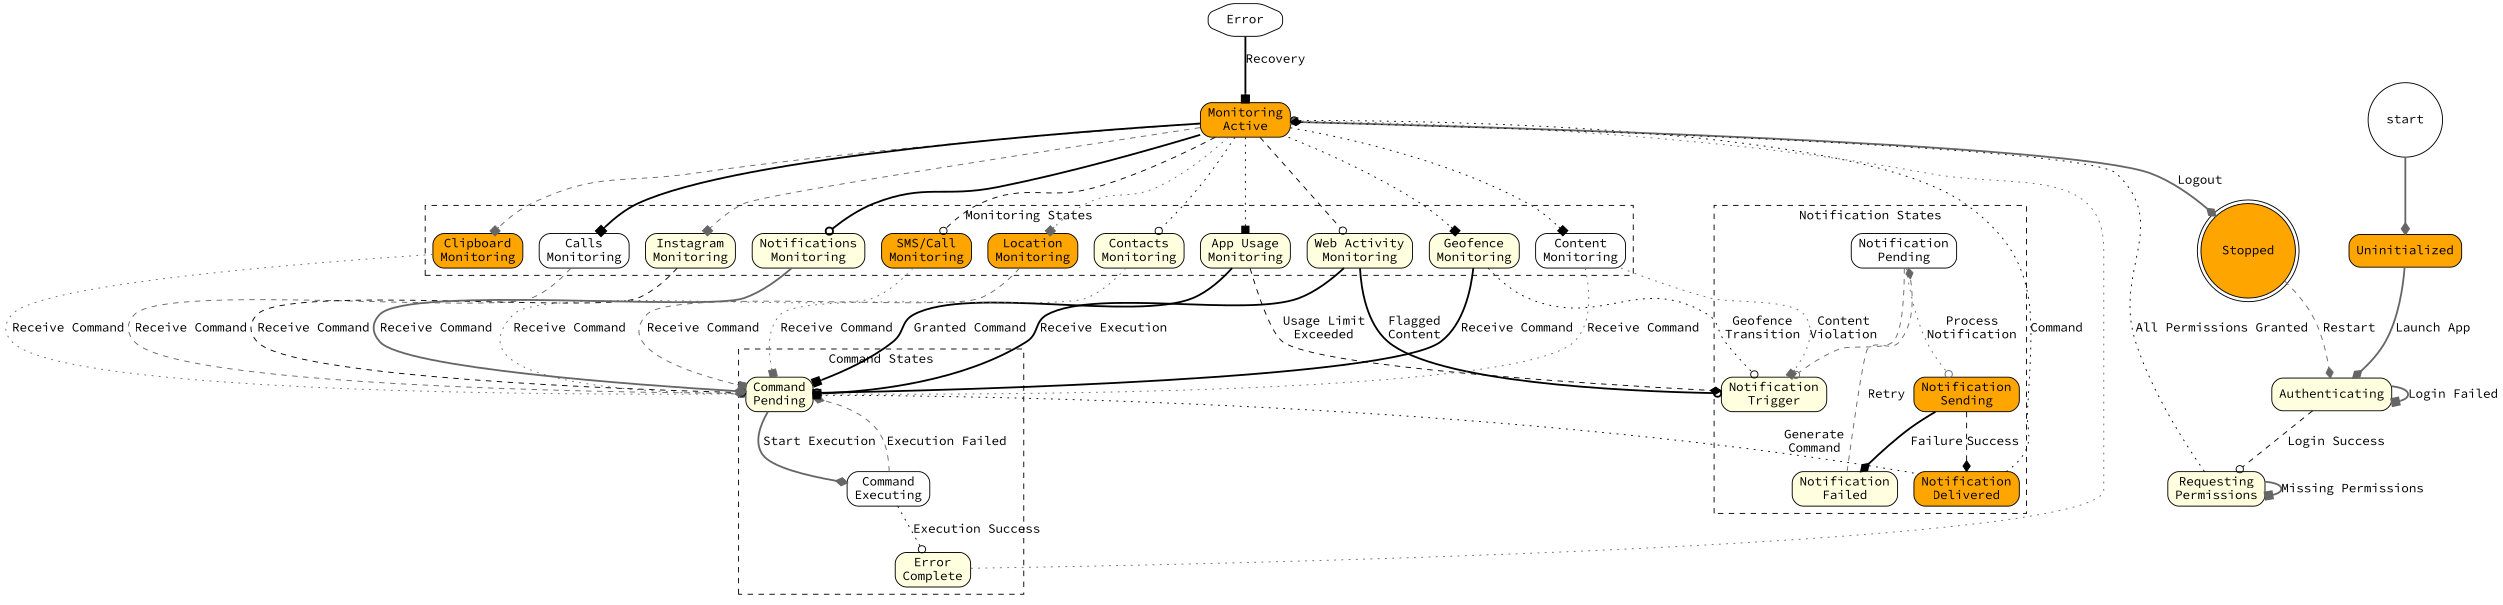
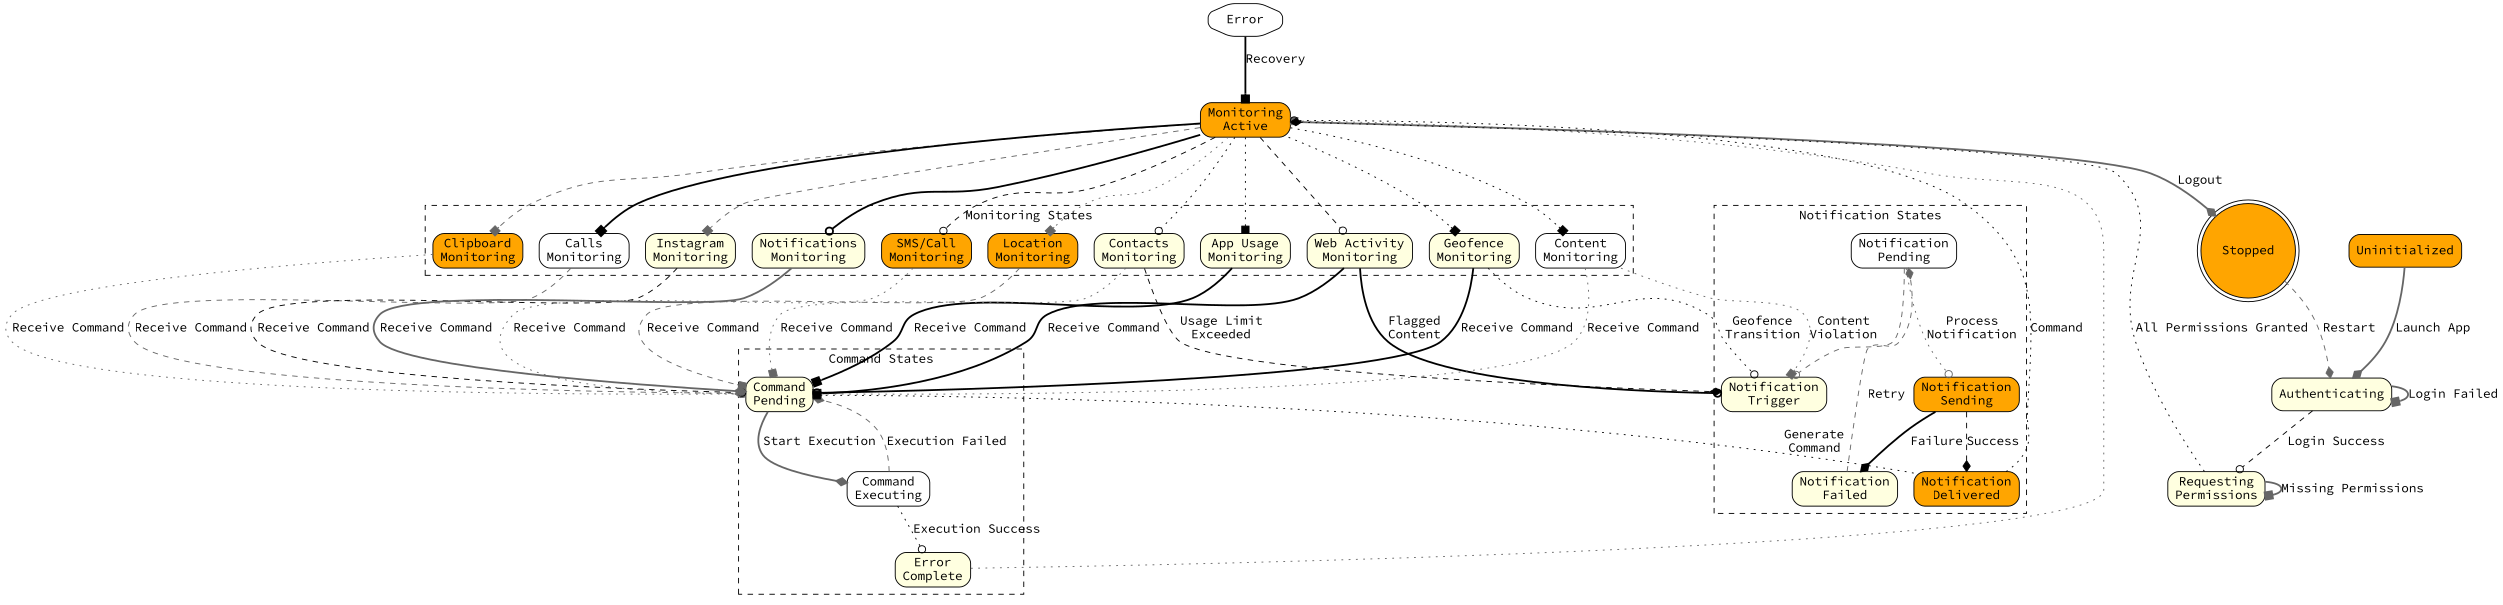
node "start": removed
edge "App Usage Monitoring" -> "Command Pending": label "Granted Command" -> "Receive Command"
edge "Web Activity Monitoring" -> "Command Pending": label "Receive Execution" -> "Receive Command"
edge "App Usage Monitoring" -> "Notification Trigger": now "Contacts Monitoring" -> "Notification Trigger"
